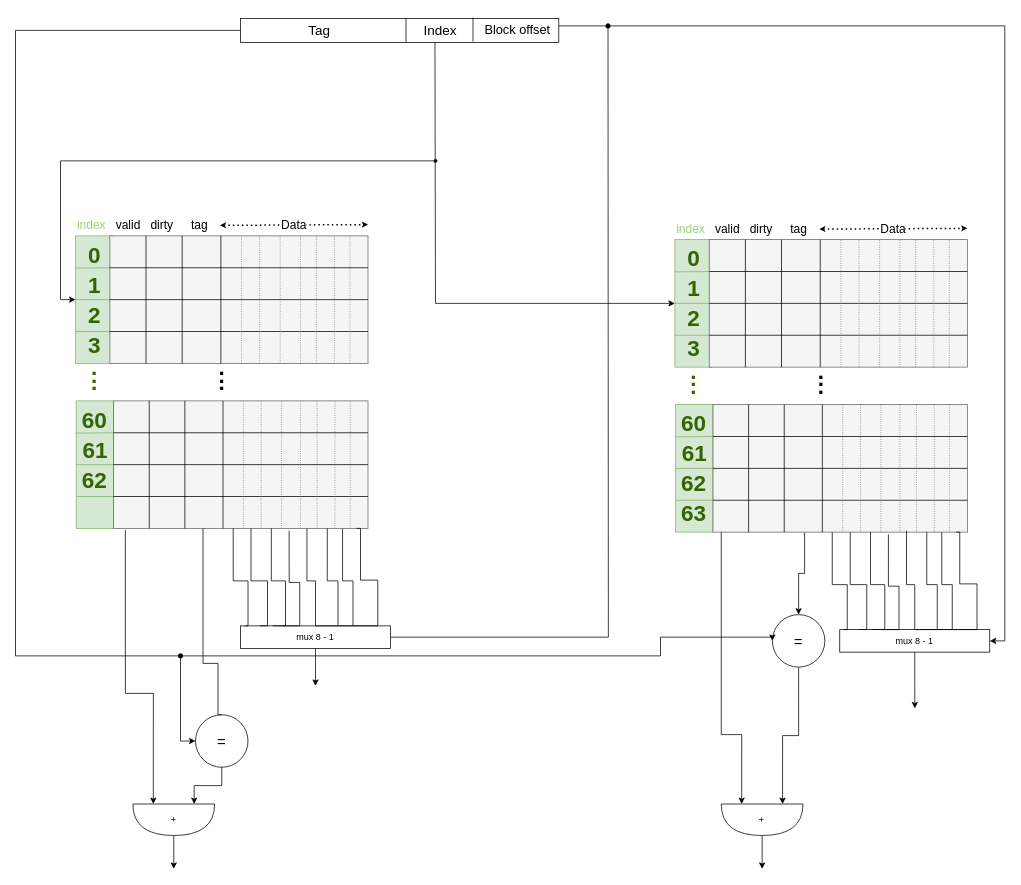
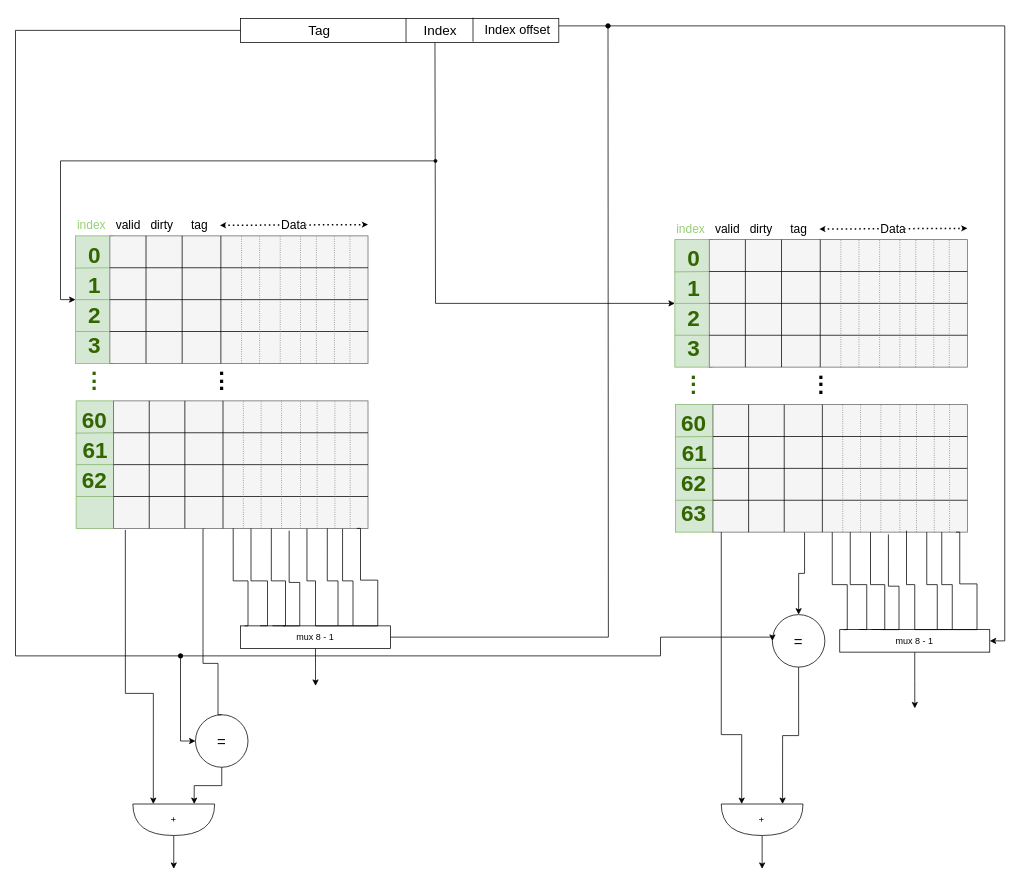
node "Block offset": label "Block offset" -> "Index offset"
